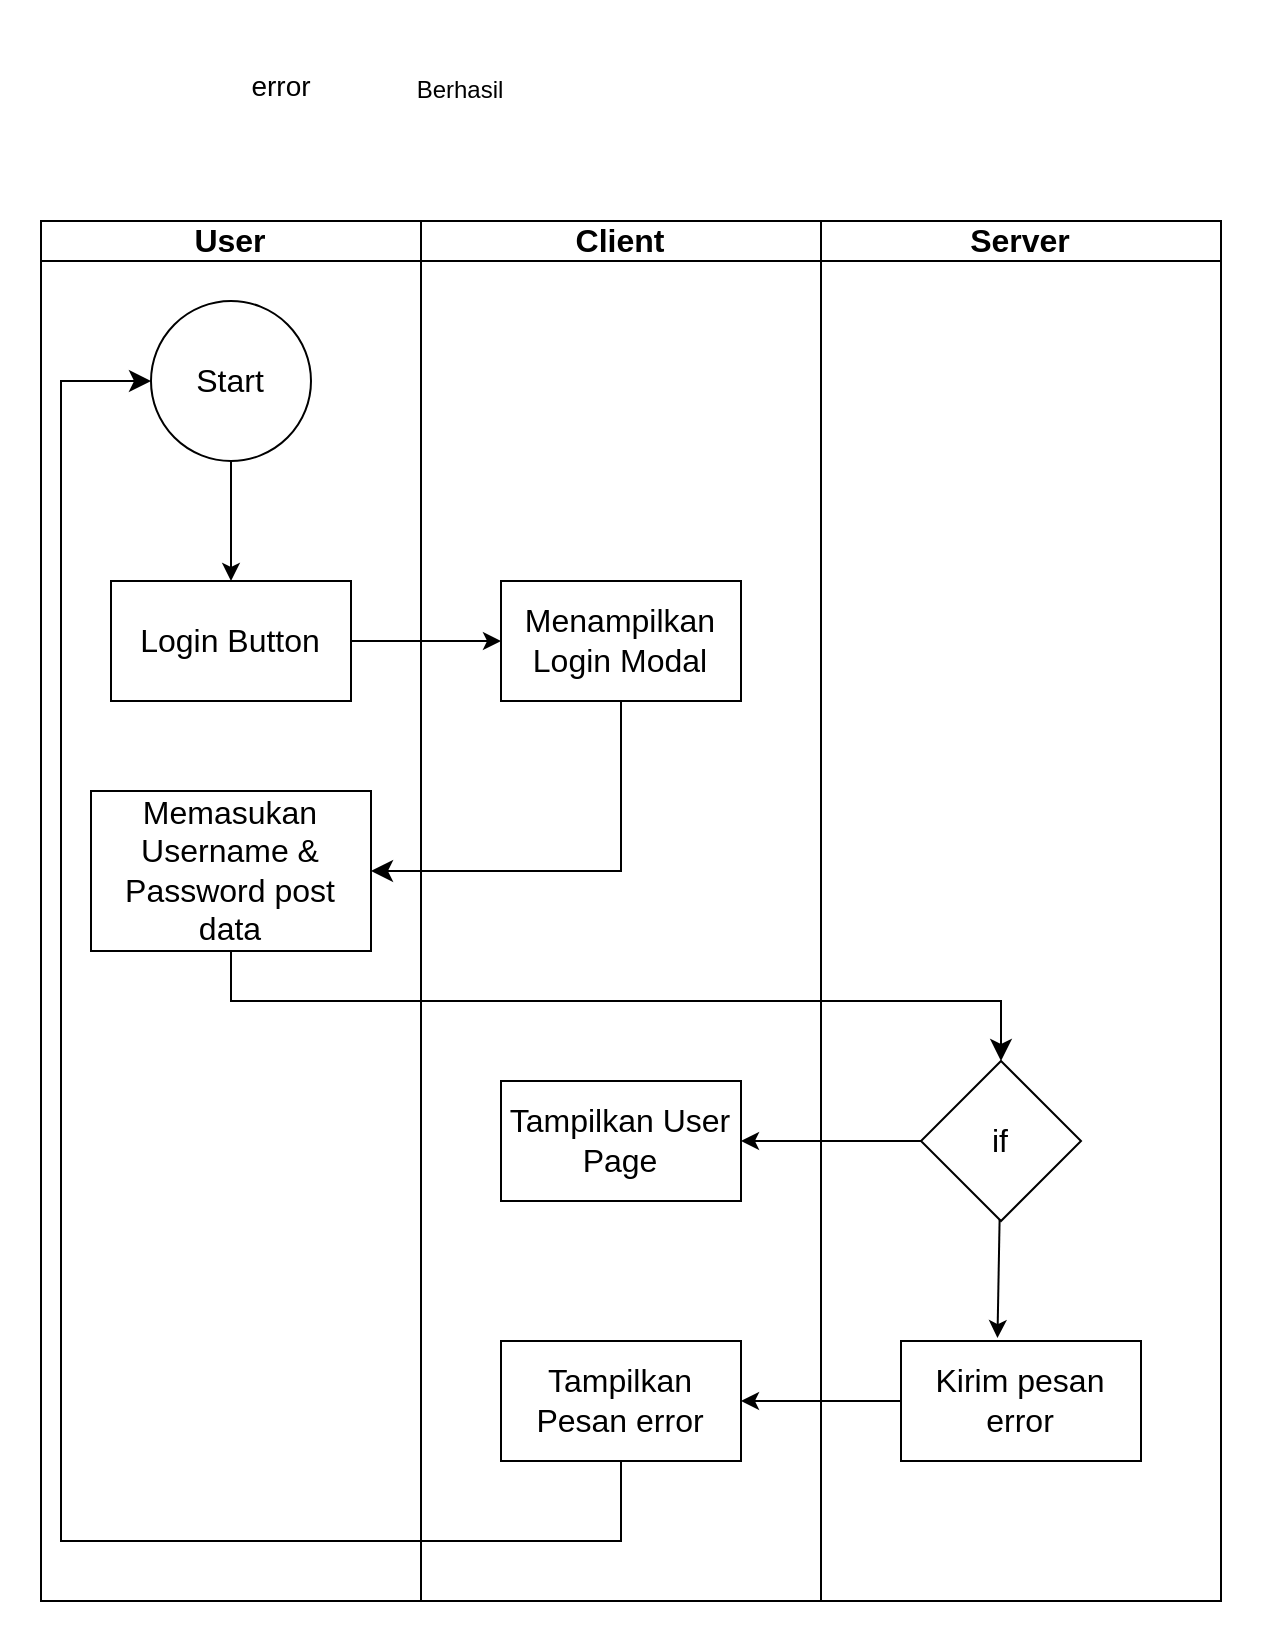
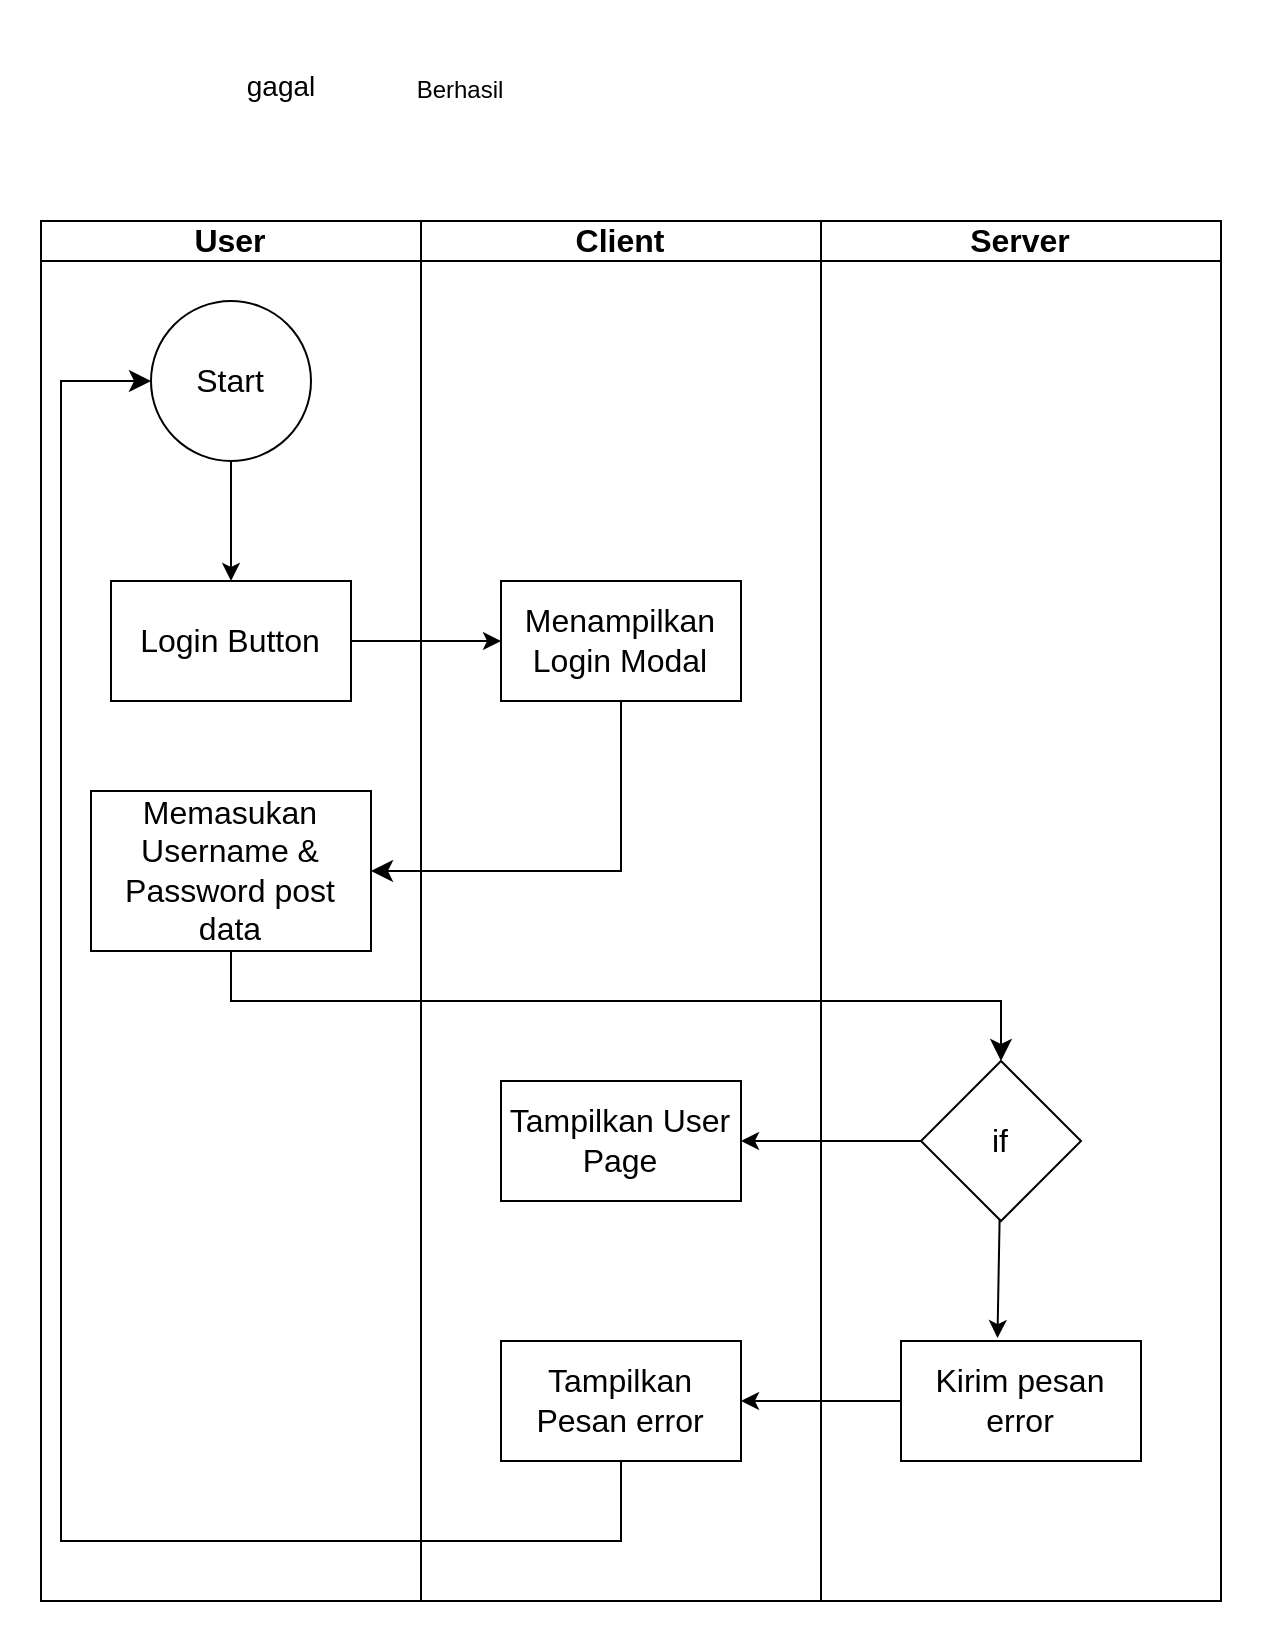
node "error": label "error" -> "gagal"
